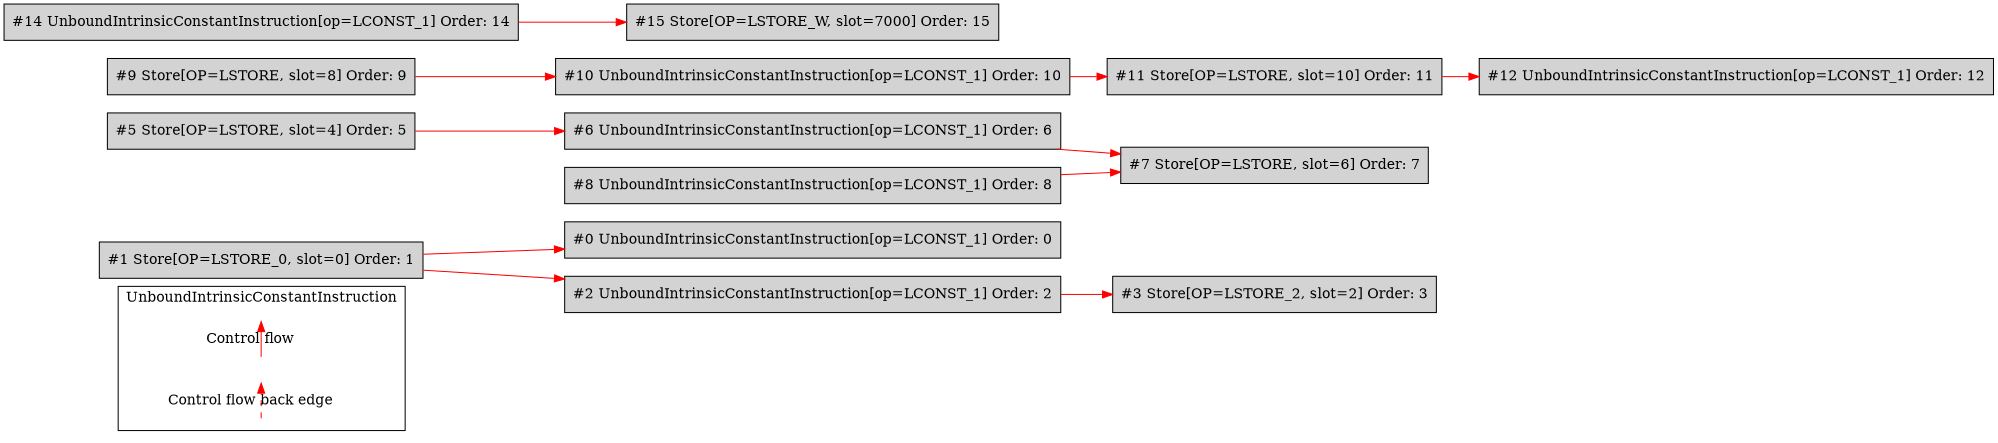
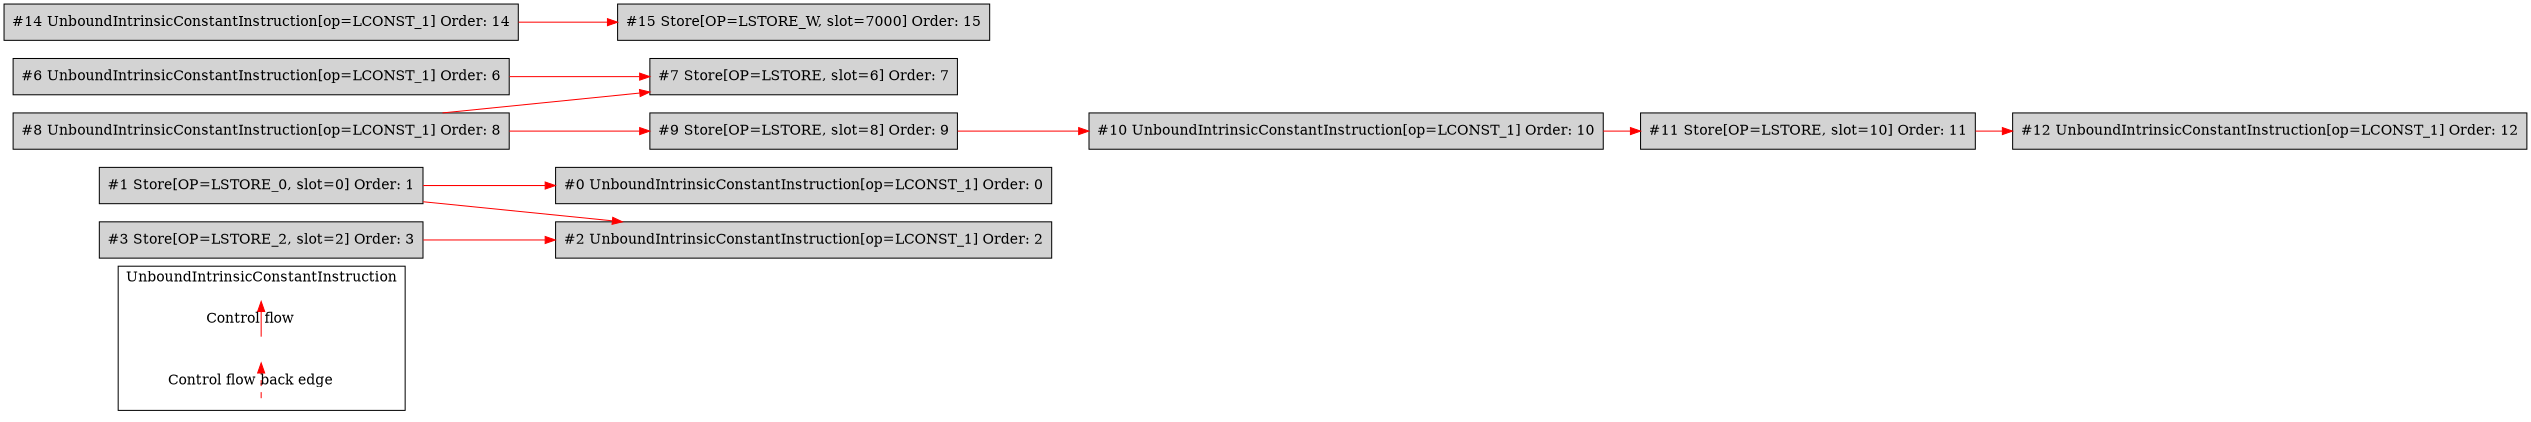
node "#5 Store[OP=LSTORE, slot=4] Order: 5": removed
edge "#8 UnboundIntrinsicConstantInstruction[op=LCONST_1] Order: 8" -> "#9 Store[OP=LSTORE, slot=8] Order: 9": added
edge "#2 UnboundIntrinsicConstantInstruction[op=LCONST_1] Order: 2" -> "#3 Store[OP=LSTORE_2, slot=2] Order: 3": reversed
